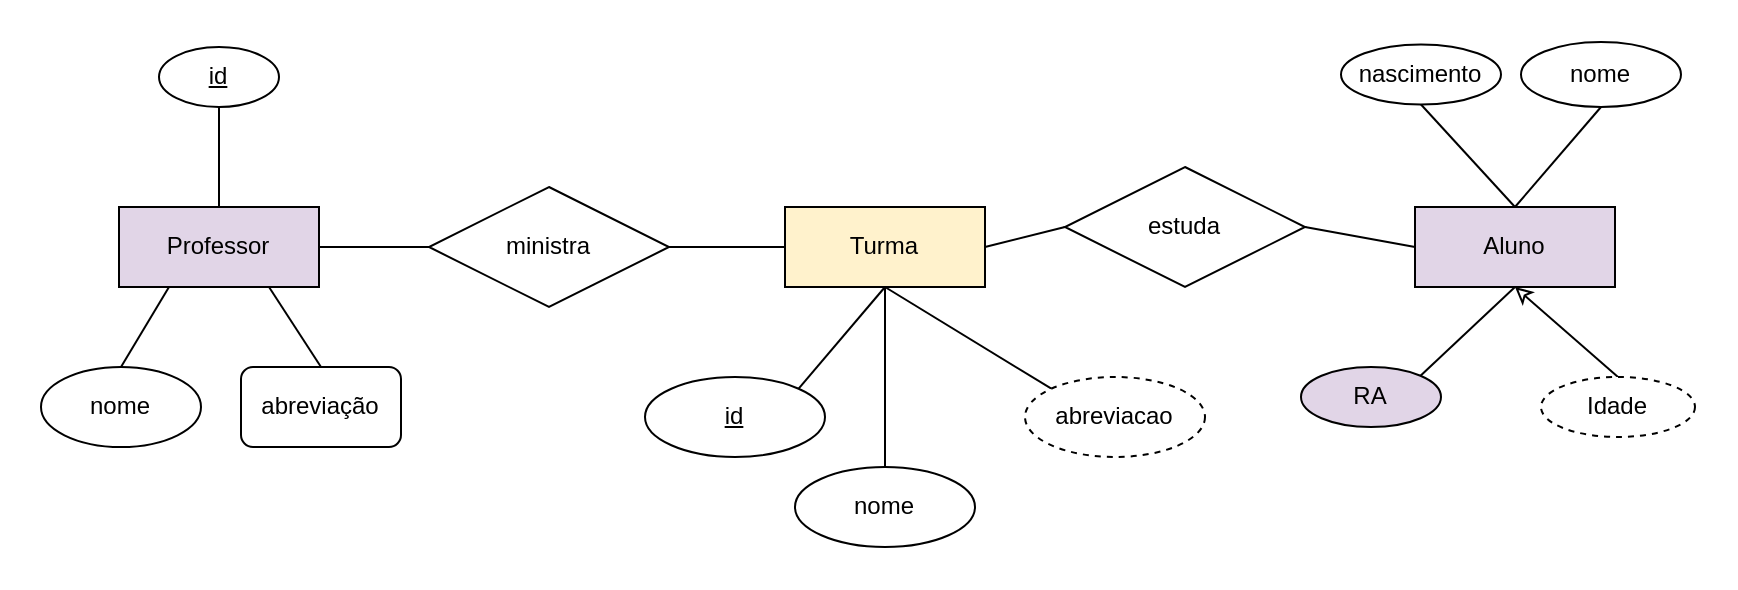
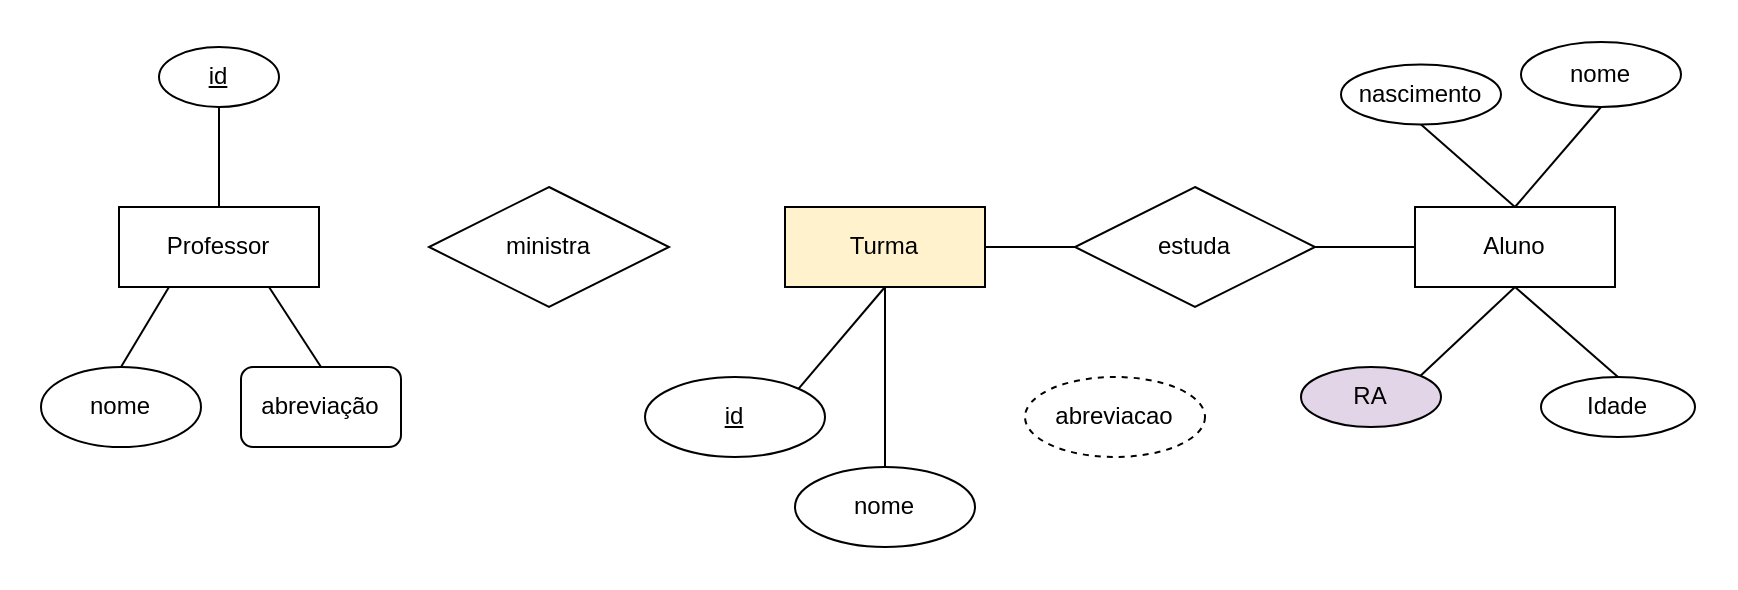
node "nascimento": moved (1421, 75) -> (1421, 95)
node "estuda": moved (1185, 227) -> (1195, 247)
node "Professor": fillcolor #e1d5e7 -> #ffffff
edge "Professor" -- "ministra": removed
edge "ministra" -- "Turma": removed
node "Aluno": fillcolor #e1d5e7 -> #ffffff
edge "Idade" -> "Aluno": arrowhead classic -> none
edge "Turma" -- "abreviacao": removed
node "Idade": style dashed -> solid
